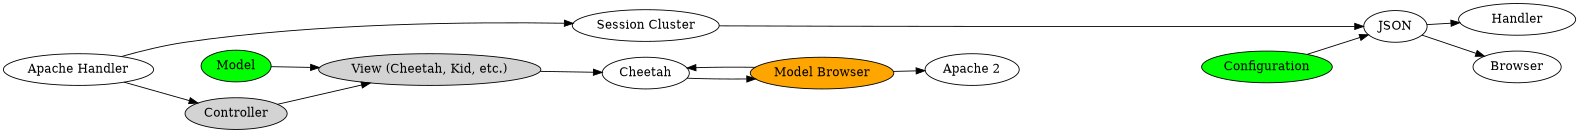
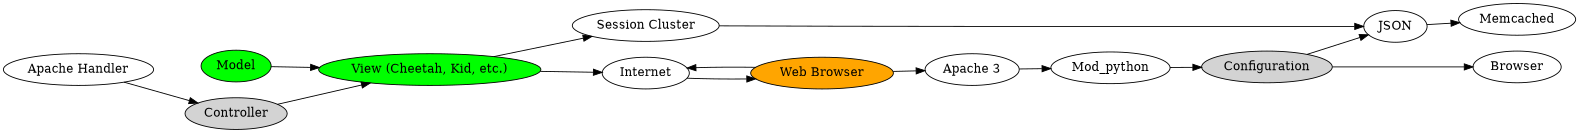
node "Handler": label "Handler" -> "Memcached"
edge "Apache Handler" -> "Session Cluster": now "View (Cheetah, Kid, etc.)" -> "Session Cluster"
edge "JSON" -> "Browser": now "Configuration" -> "Browser"
node "Configuration": fillcolor green -> lightgrey
node "Mod_python": added
node "View (Cheetah, Kid, etc.)": fillcolor lightgrey -> green
node "Apache 2": label "Apache 2" -> "Apache 3"
node "Cheetah": label "Cheetah" -> "Internet"
node "Model Browser": label "Model Browser" -> "Web Browser"
